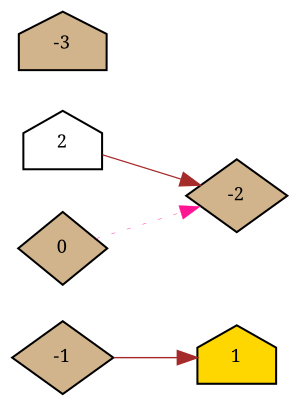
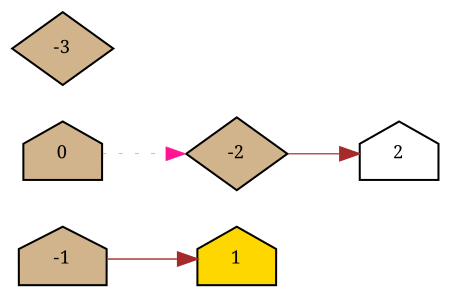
node "-3": shape house -> diamond
edge "2" -> "-2": reversed
node "0": shape diamond -> house
node "-1": shape diamond -> house
